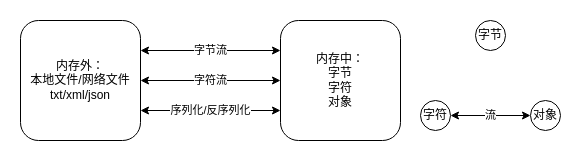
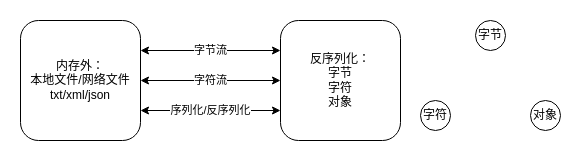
node "内存中： 字节 字符 对象": label "内存中： 字节 字符 对象" -> "反序列化： 字节 字符 对象"
edge "字符" -- "对象": removed, label "流"
